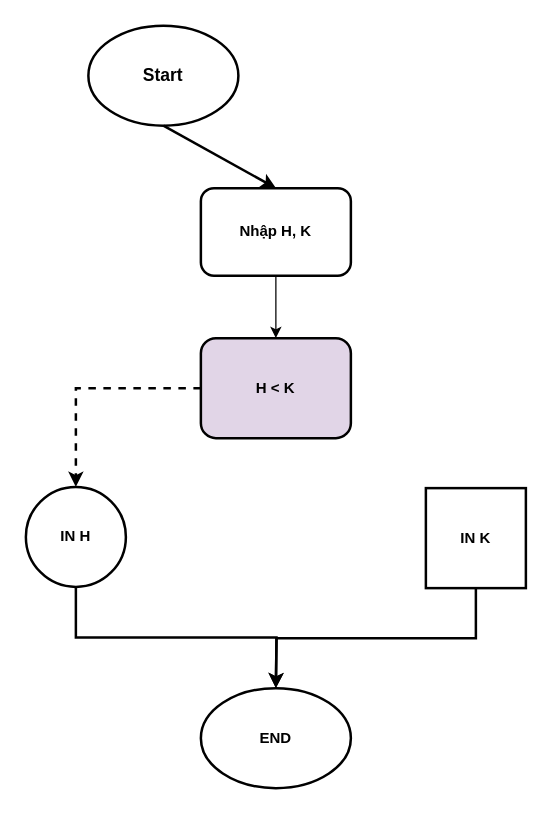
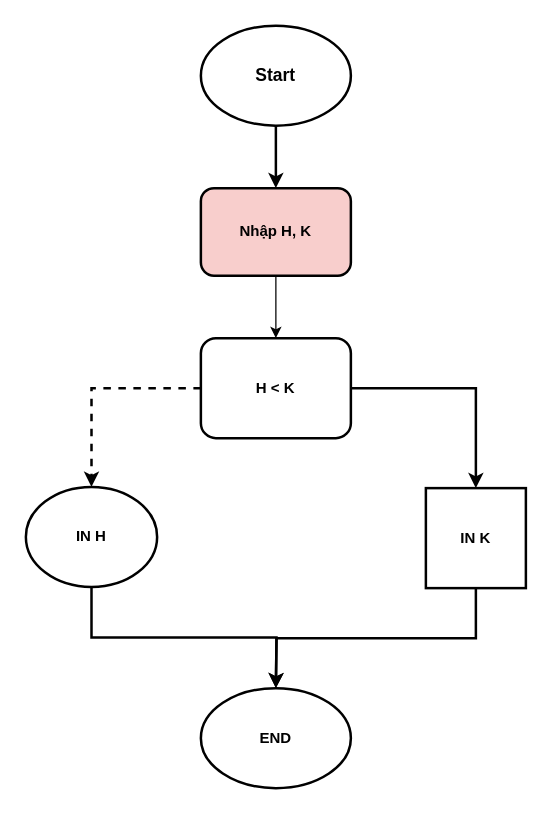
node "Start": moved (163, 76) -> (276, 76)
node "Nhập H, K": fillcolor #ffffff -> #f8cecc
node "H < K": fillcolor #e1d5e7 -> #ffffff
edge "H < K" -> "IN K": added
node "IN H": size 100x100 -> 131x100
